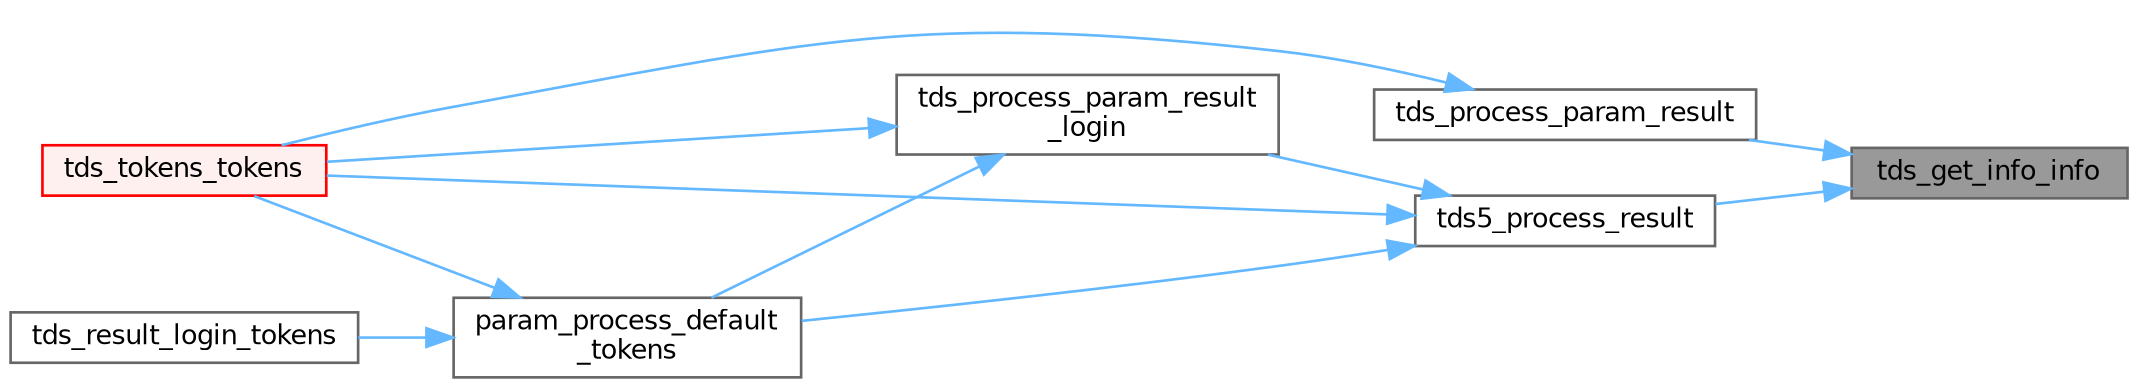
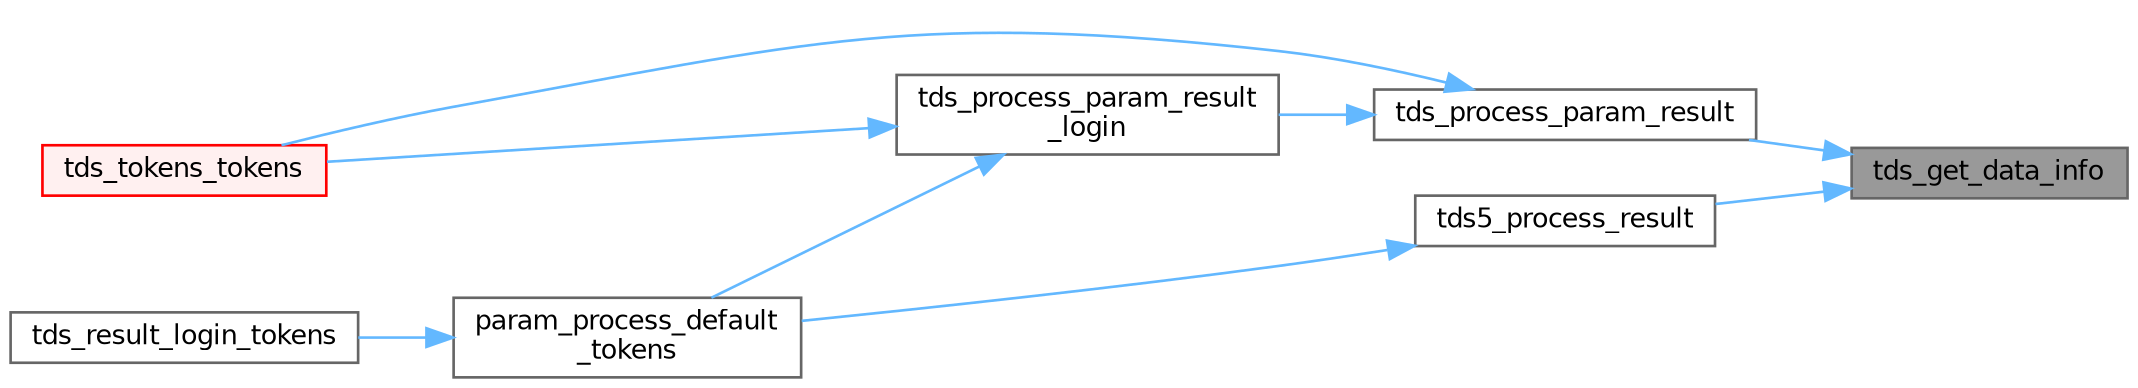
edge "tds_process_param_result _login" -> "tds5_process_result": now "tds_process_param_result _login" -> "tds_process_param_result"
node "tds_get_info_info": label "tds_get_info_info" -> "tds_get_data_info"
edge "tds_tokens_tokens" -> "tds5_process_result": removed
edge "tds_tokens_tokens" -> "param_process_default _tokens": removed
